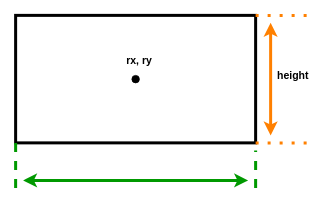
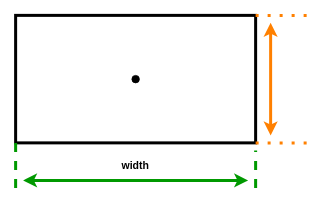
node "rx, ry": removed
node "height": removed
node "width": added
